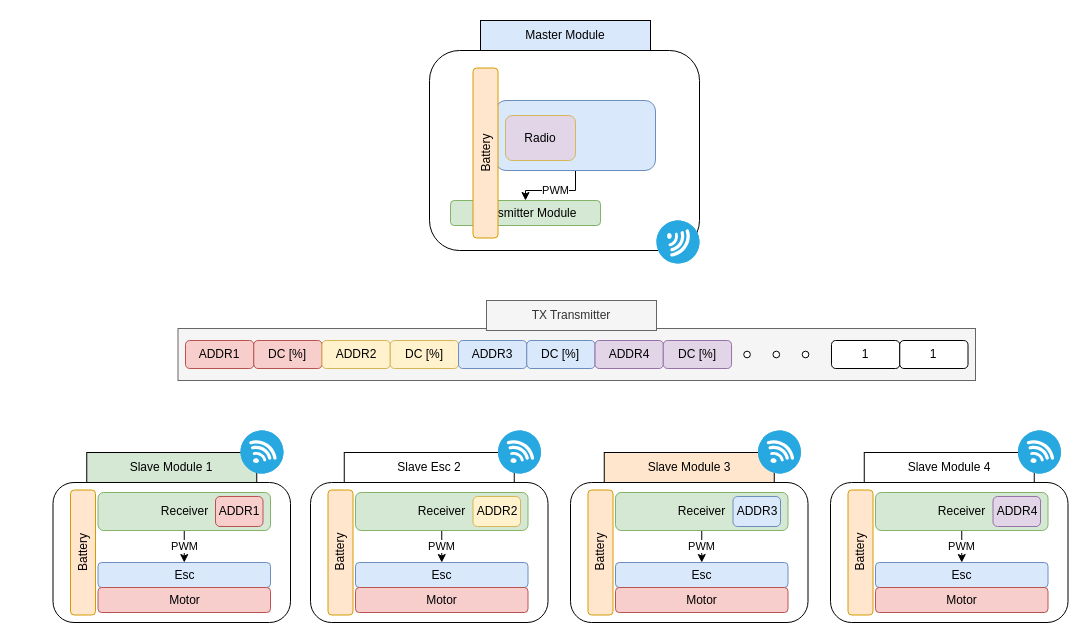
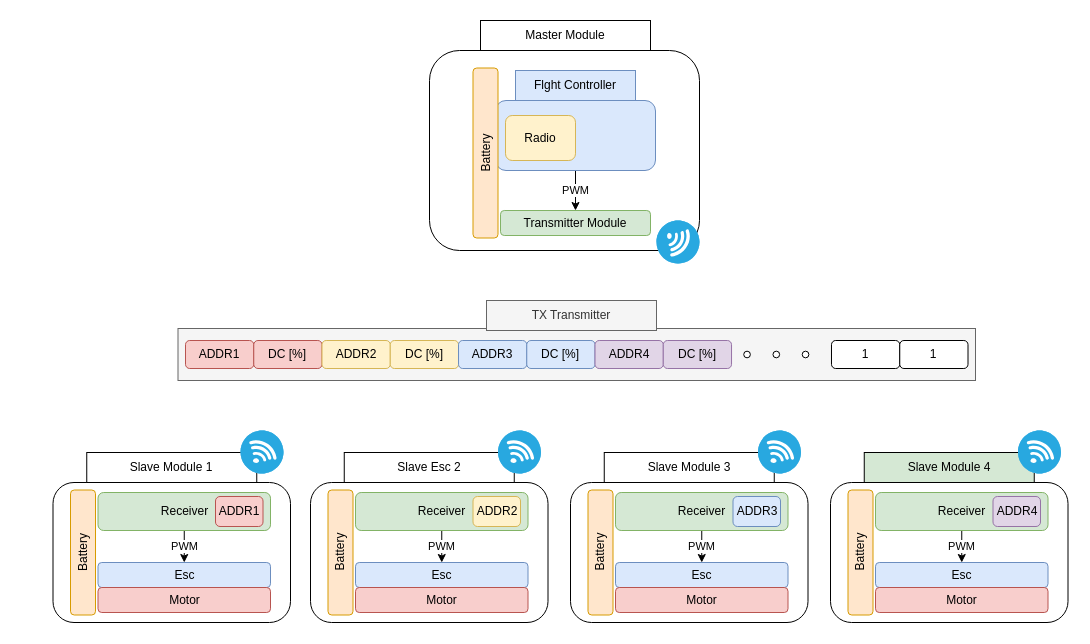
node "Master Module": fillcolor #dae8fc -> #ffffff
node "Flght Controller": added
node "Radio": fillcolor #e1d5e7 -> #fff2cc
node "Transmitter Module": moved (526, 213) -> (576, 223)
node "Slave Module 1": fillcolor #d5e8d4 -> #ffffff
node "Slave Module 3": fillcolor #ffe6cc -> #ffffff
node "Slave Module 4": fillcolor #ffffff -> #d5e8d4
